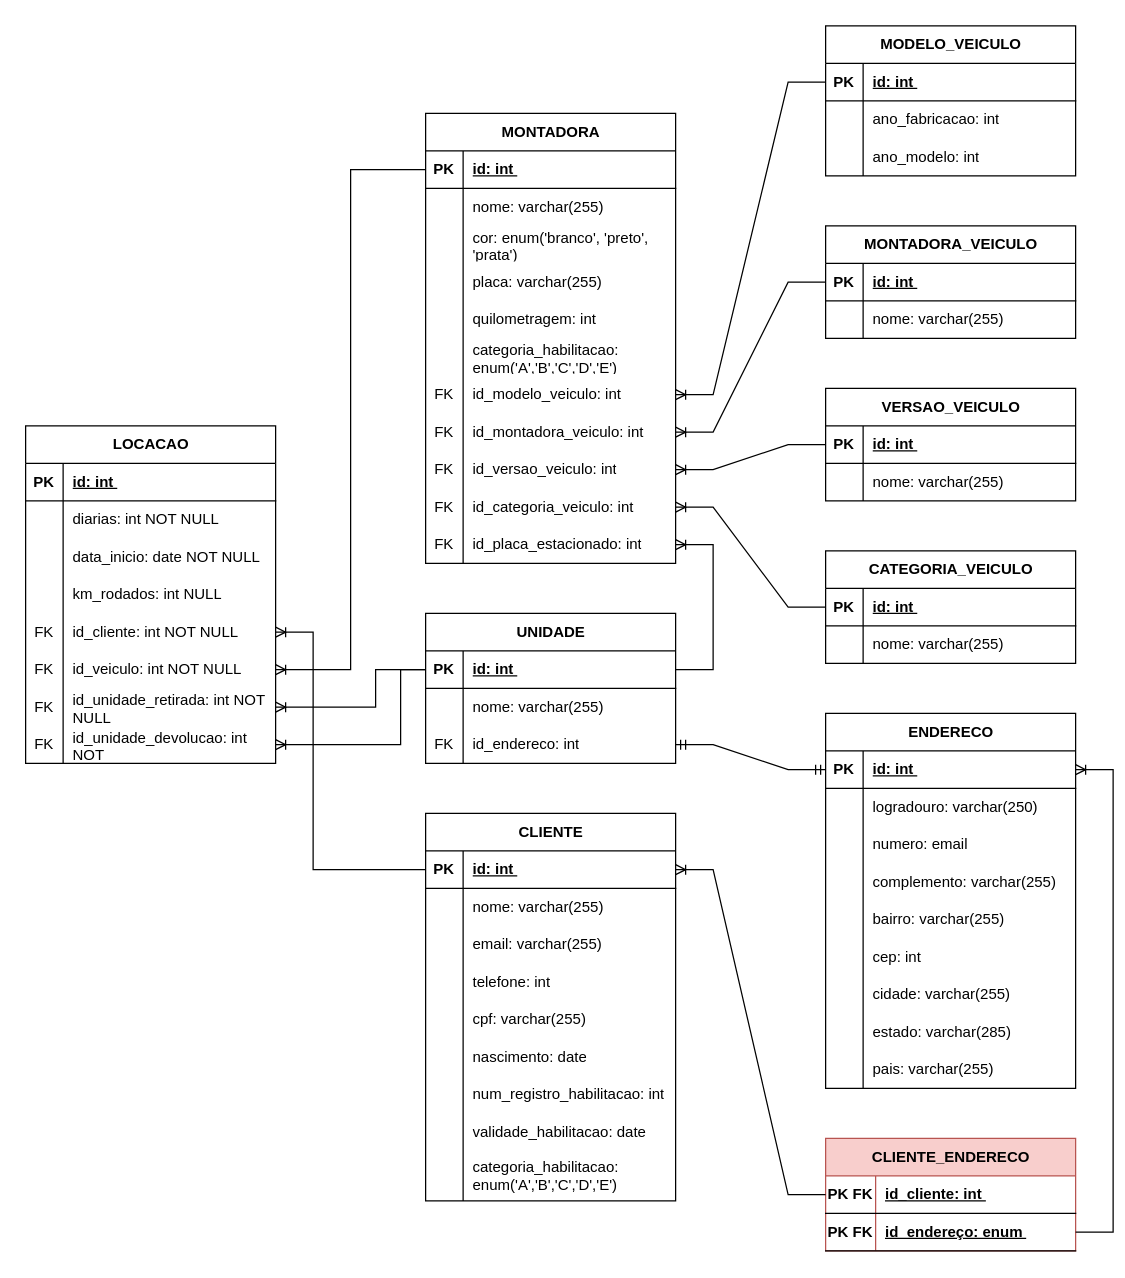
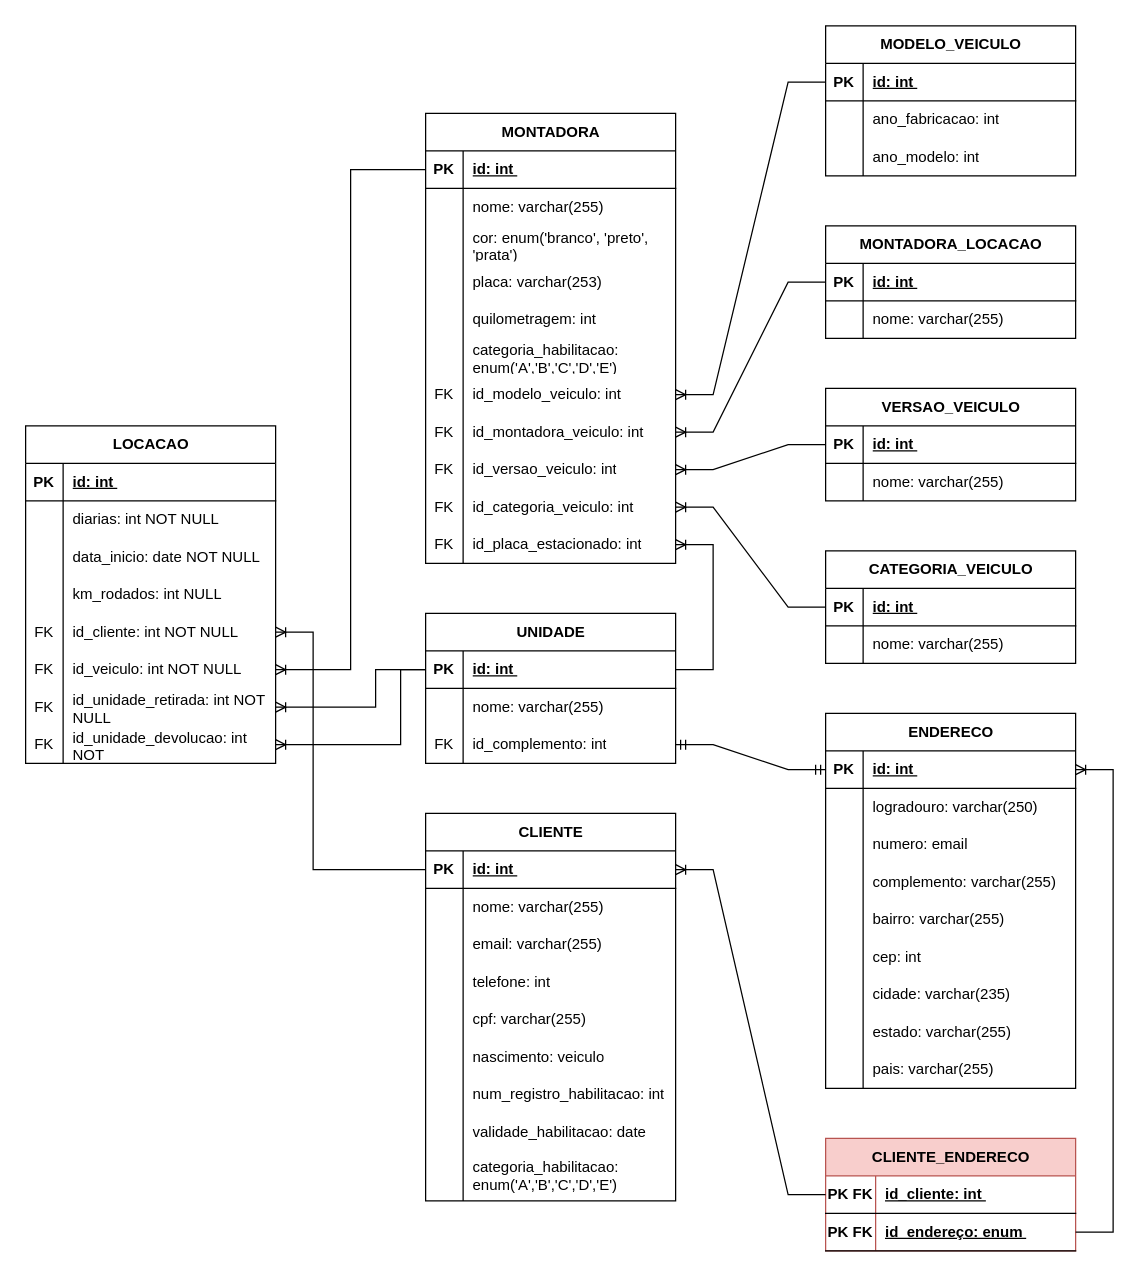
node "MONTADORA_VEICULO": label "MONTADORA_VEICULO" -> "MONTADORA_LOCACAO"
node "placa: varchar(255)": label "placa: varchar(255)" -> "placa: varchar(253)"
node "id_endereco: int": label "id_endereco: int" -> "id_complemento: int"
node "cidade: varchar(255)": label "cidade: varchar(255)" -> "cidade: varchar(235)"
node "estado: varchar(285)": label "estado: varchar(285)" -> "estado: varchar(255)"
node "nascimento: date": label "nascimento: date" -> "nascimento: veiculo"
